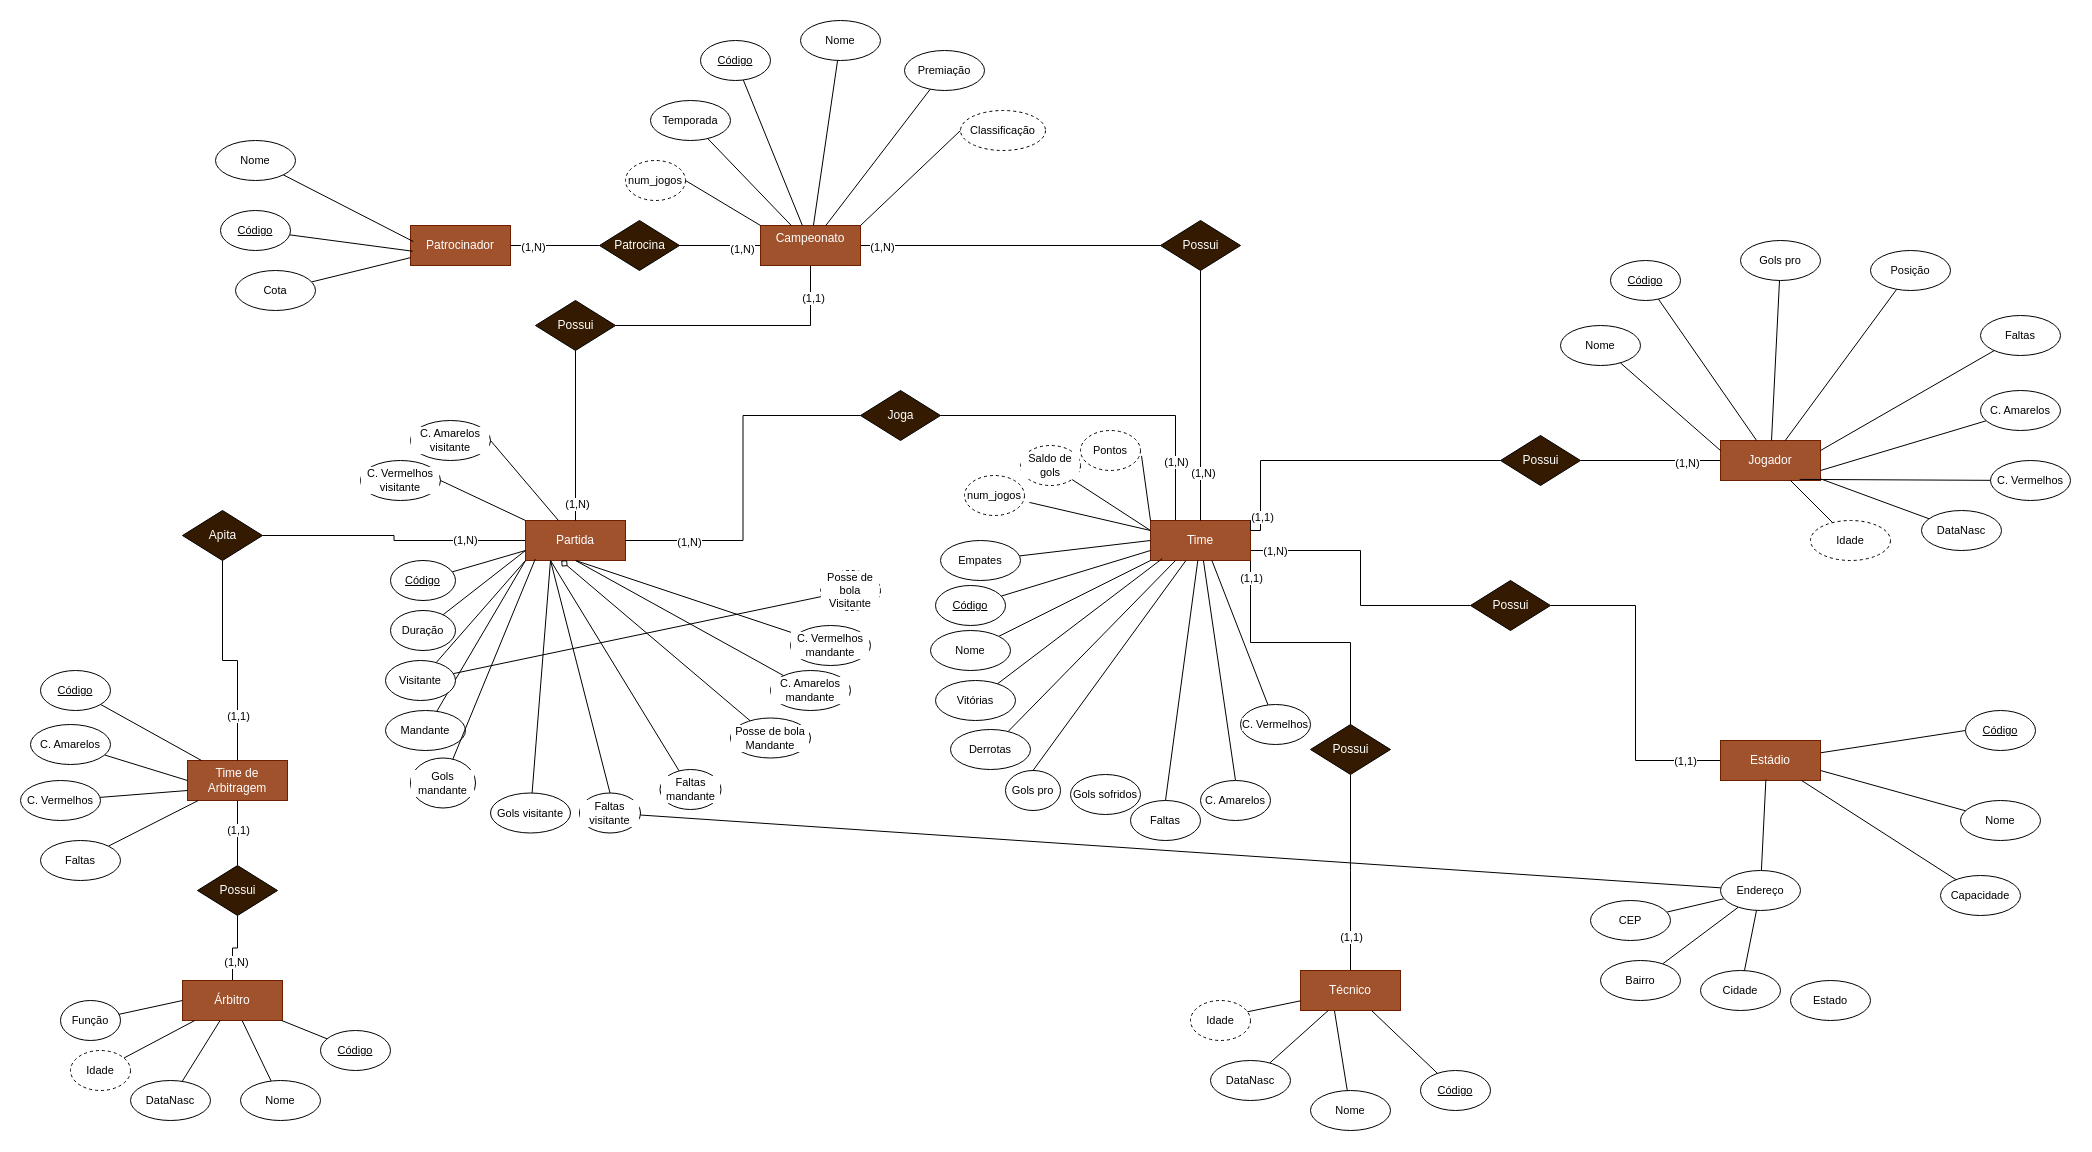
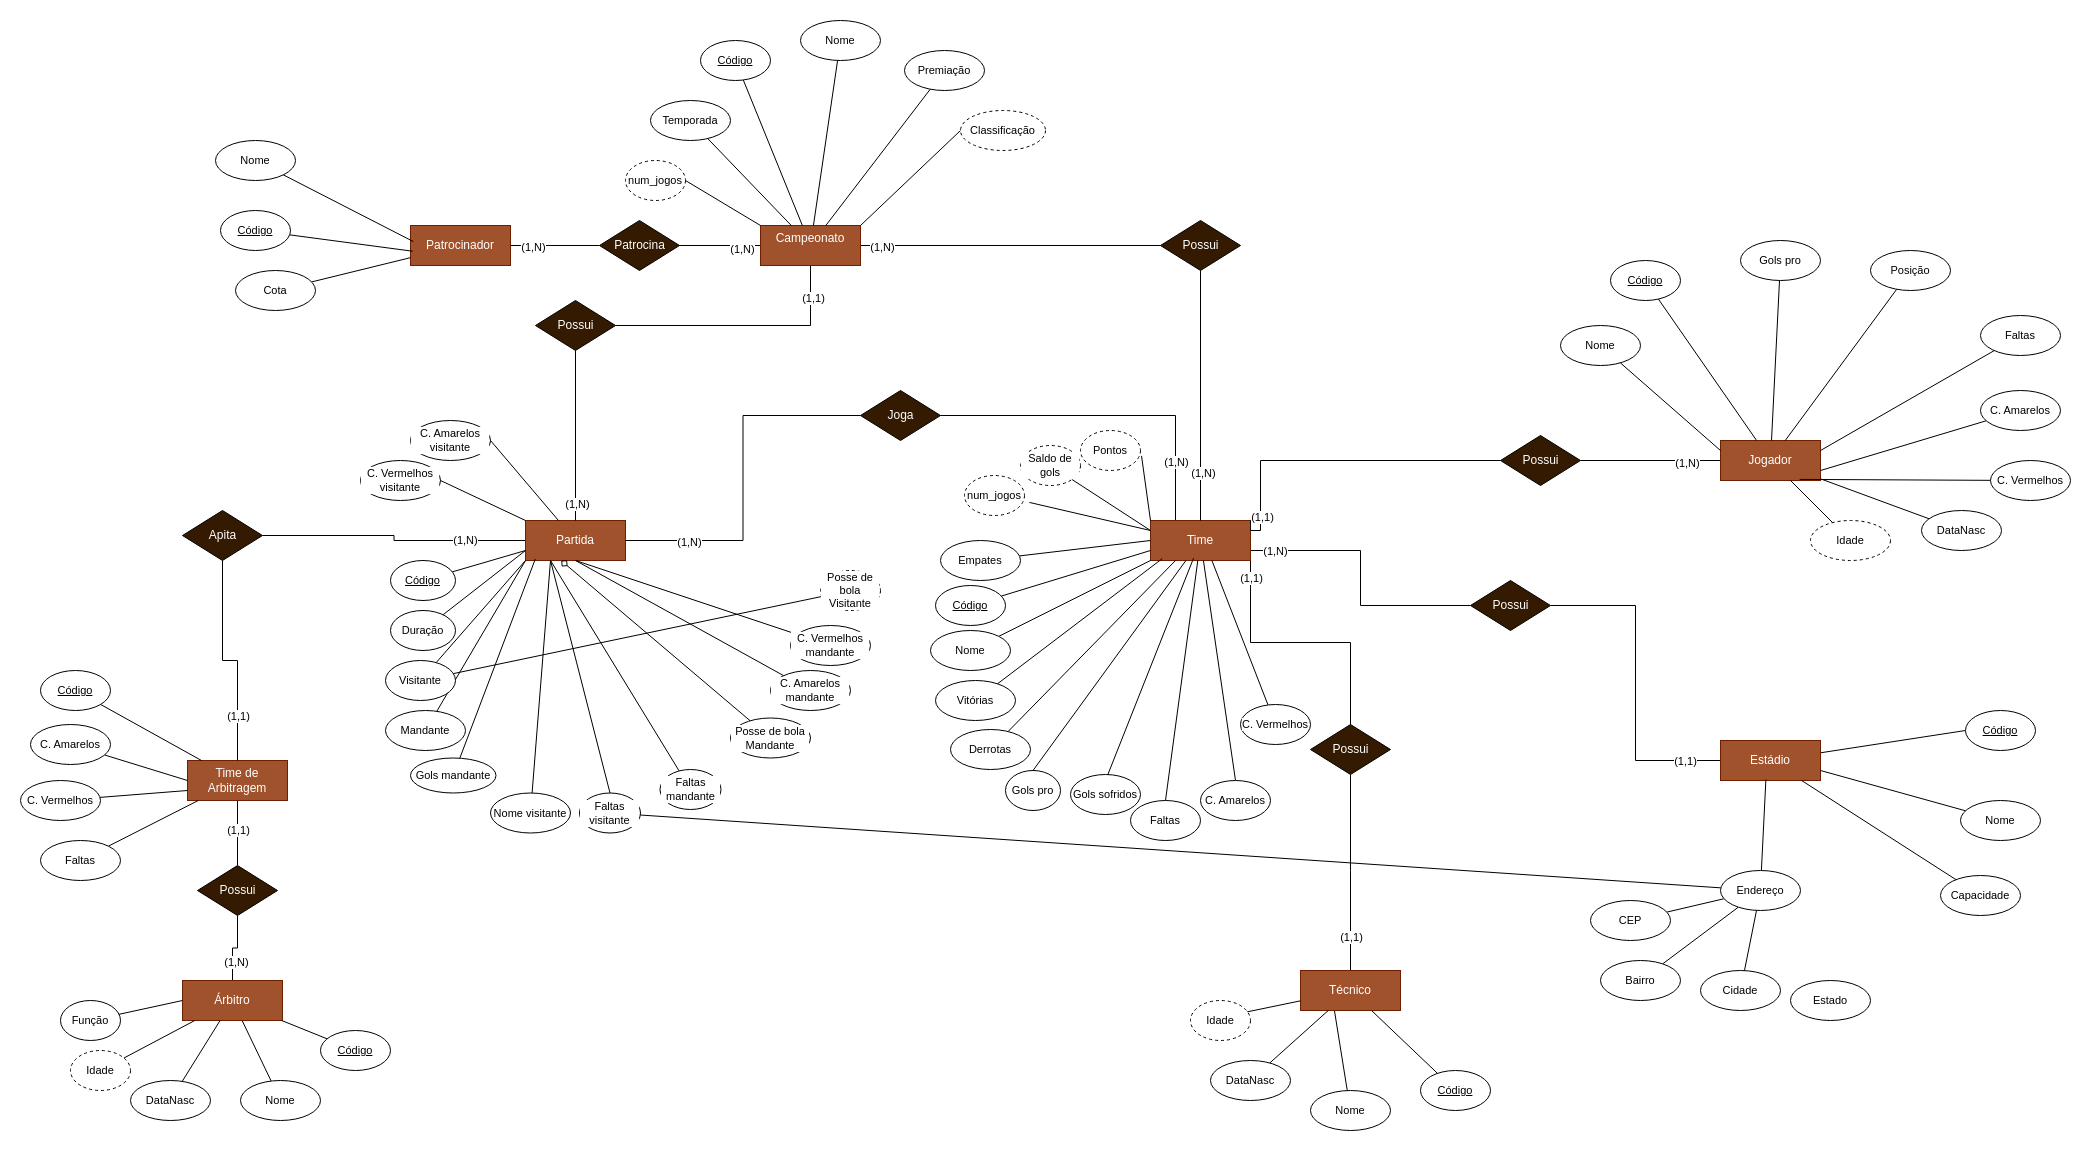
edge "Time" -- "Gols sofridos": added
node "Gols mandante": size 65x50 -> 86x35
node "Gols visitante": label "Gols visitante" -> "Nome visitante"
